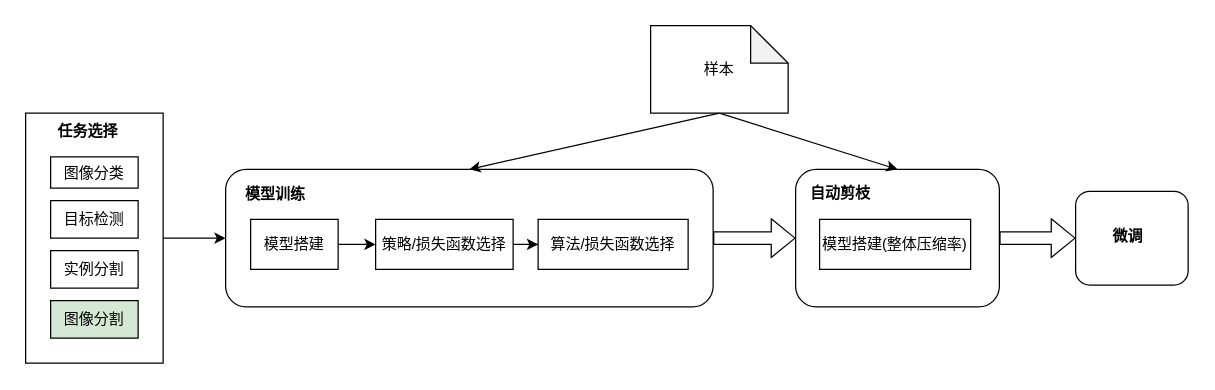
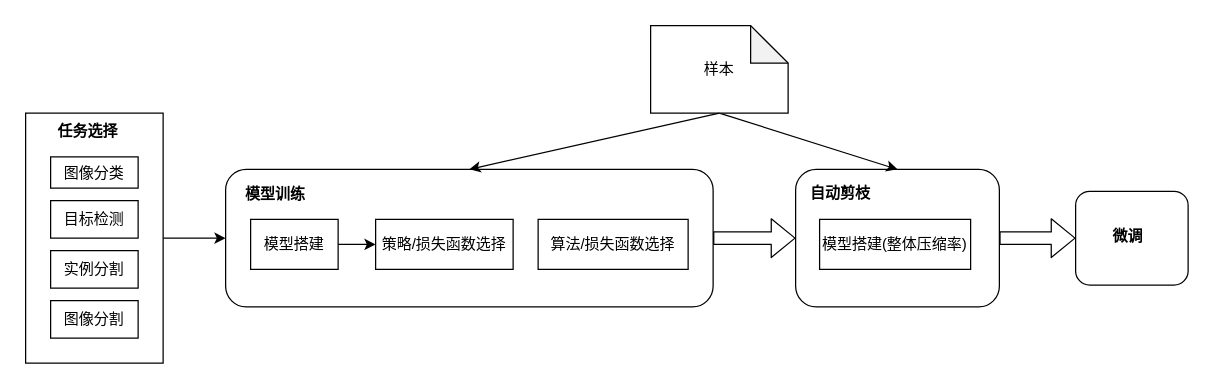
edge "策略/损失函数选择" -> "算法/损失函数选择": removed
node "图像分割": fillcolor #d5e8d4 -> #ffffff
